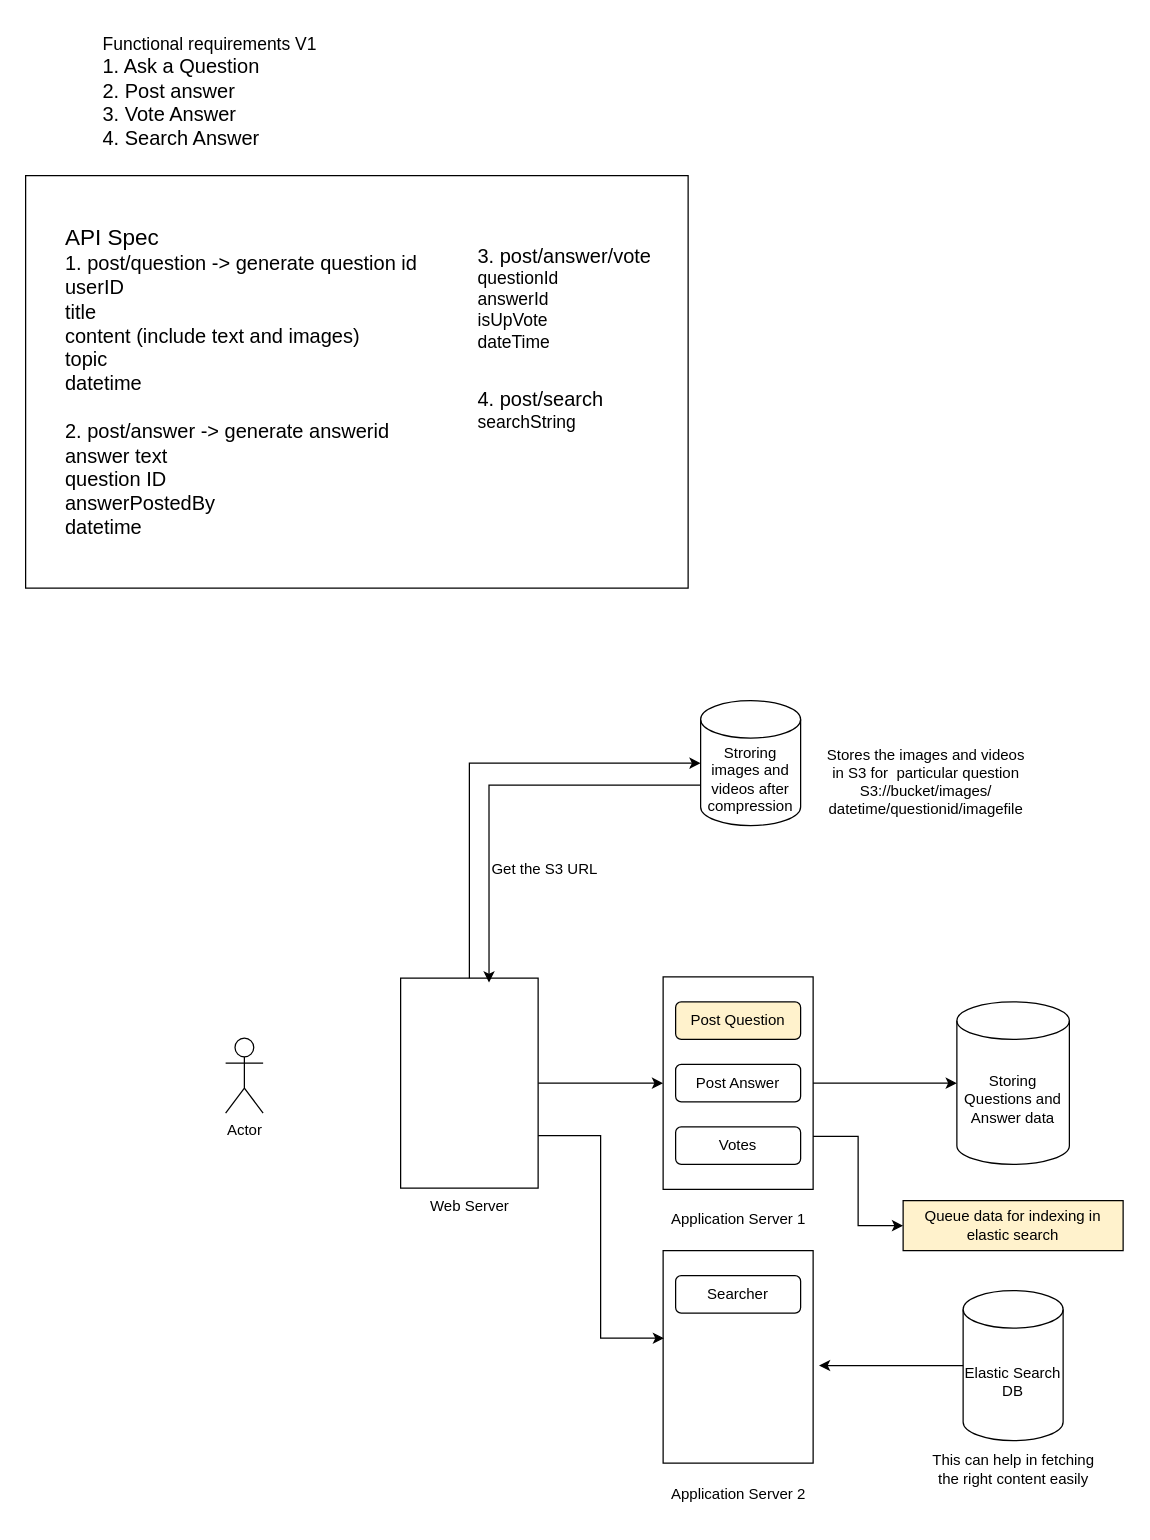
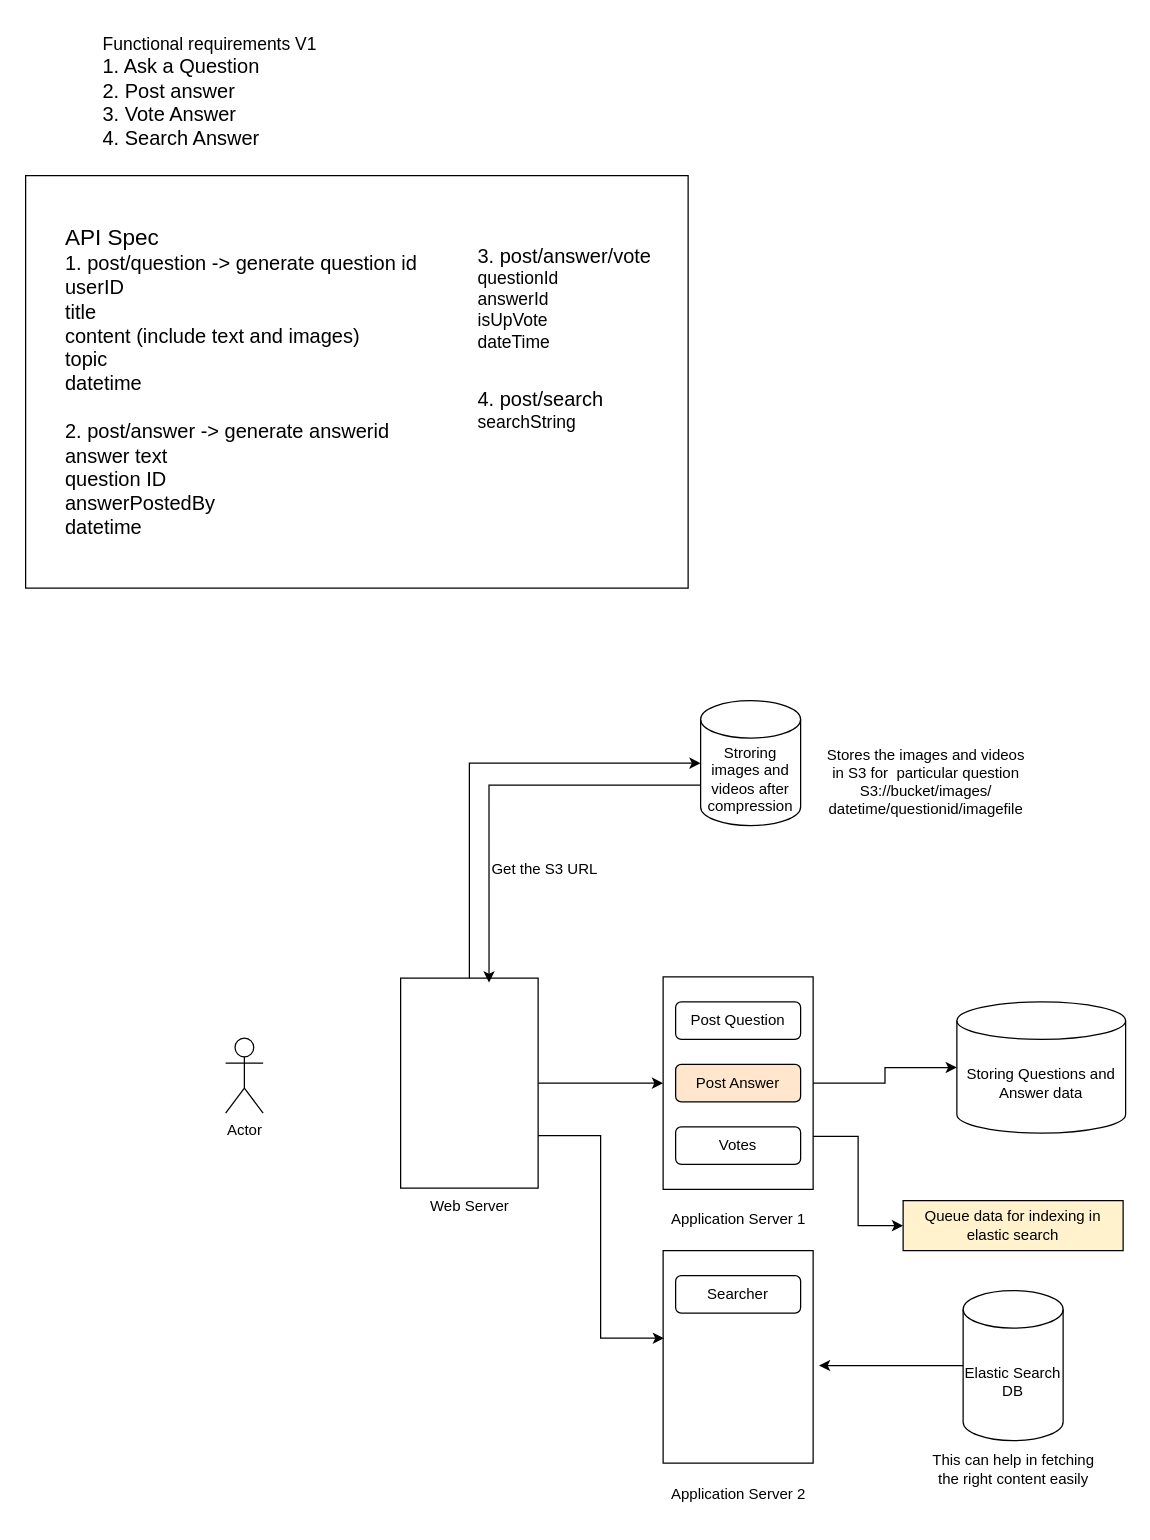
node "Post Question": fillcolor #fff2cc -> #ffffff
node "Post Answer": fillcolor #ffffff -> #ffe6cc
node "Storing Questions and Answer data": size 113x163 -> 169x131
